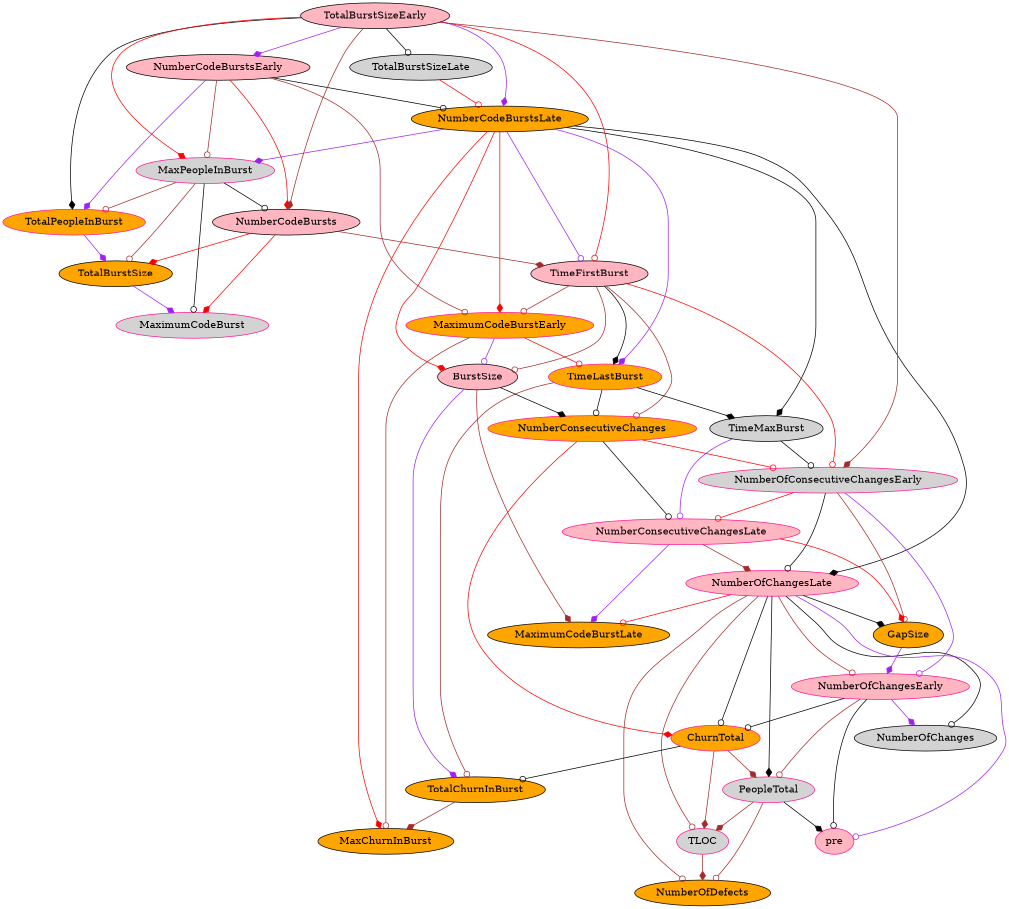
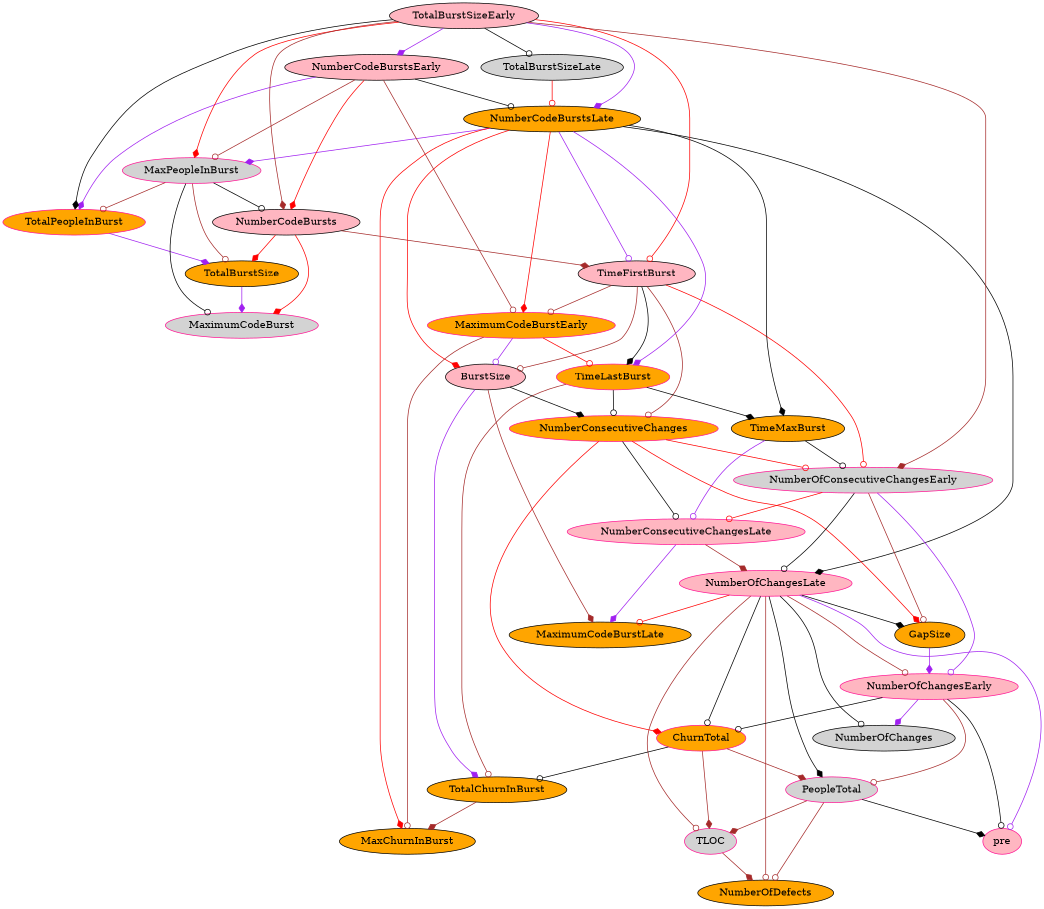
node "TimeMaxBurst": fillcolor lightgrey -> orange
edge "NumberConsecutiveChangesLate" -> "GapSize": now "NumberConsecutiveChanges" -> "GapSize"
